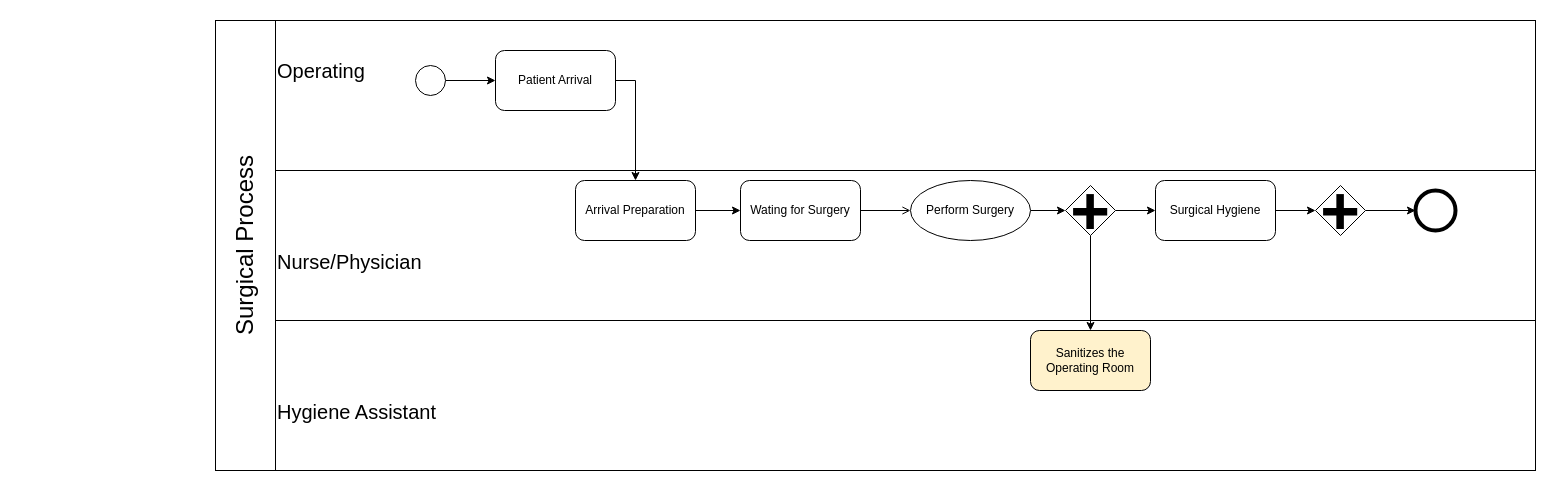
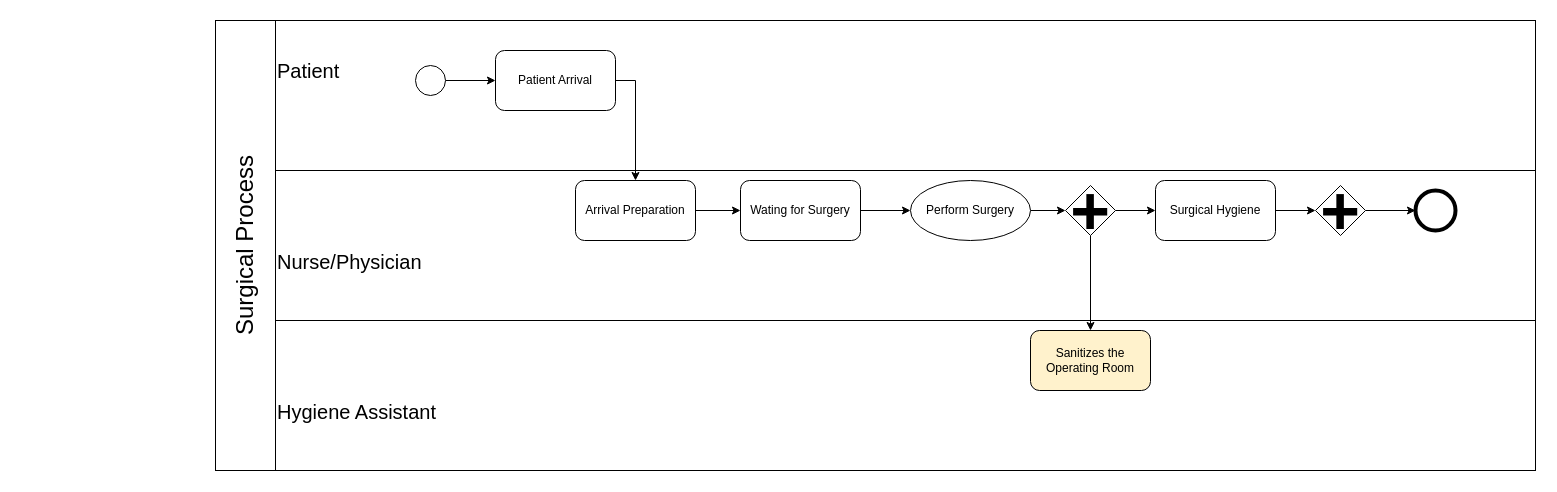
node "Operating": label "Operating" -> "Patient"
edge "Wating for Surgery" -> "Perform Surgery": arrowhead open -> classic
